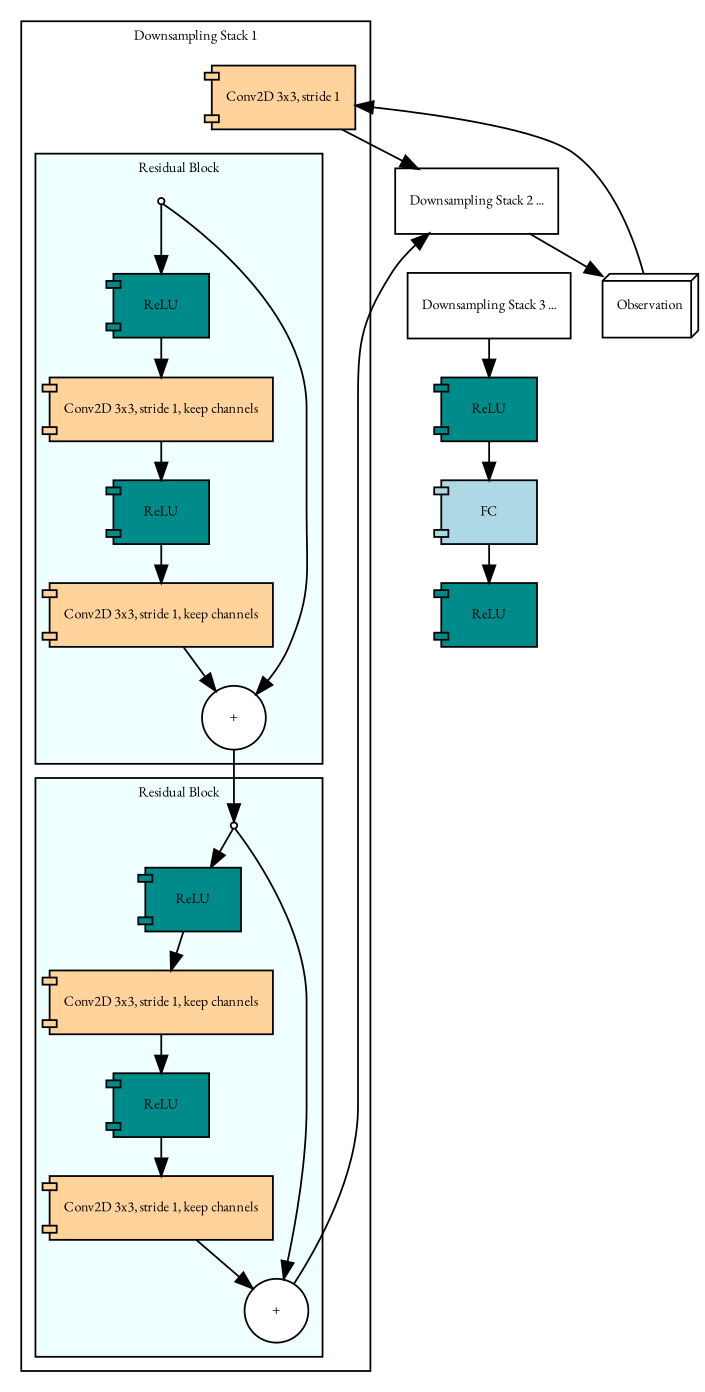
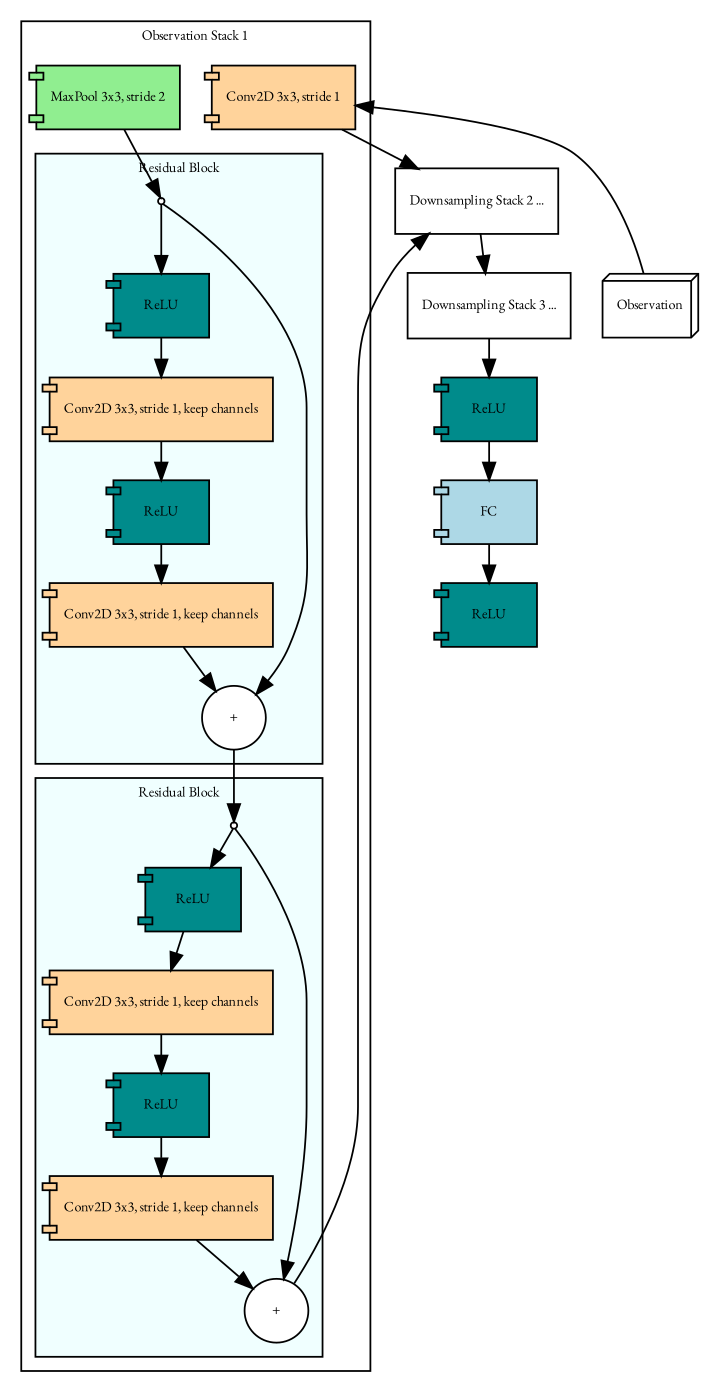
cluster "Downsampling Stack 1": label "Downsampling Stack 1" -> "Observation Stack 1"
node "MaxPool 3x3, stride 2": added
edge "Downsampling Stack 2 ..." -> "Observation": now "Downsampling Stack 2 ..." -> "Downsampling Stack 3 ..."
